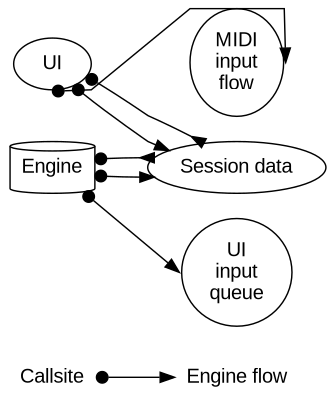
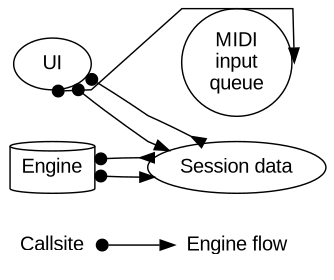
node "MIDI input flow": label "MIDI input flow" -> "MIDI input queue"
node "UI input queue": removed
